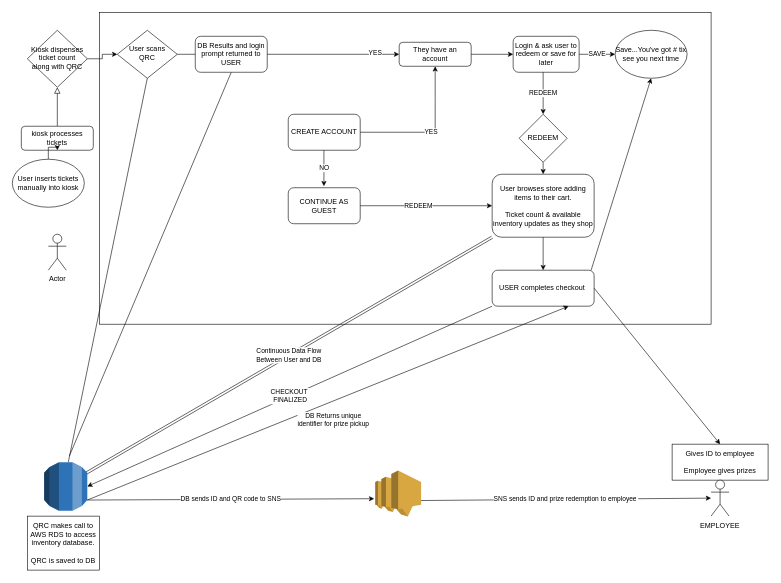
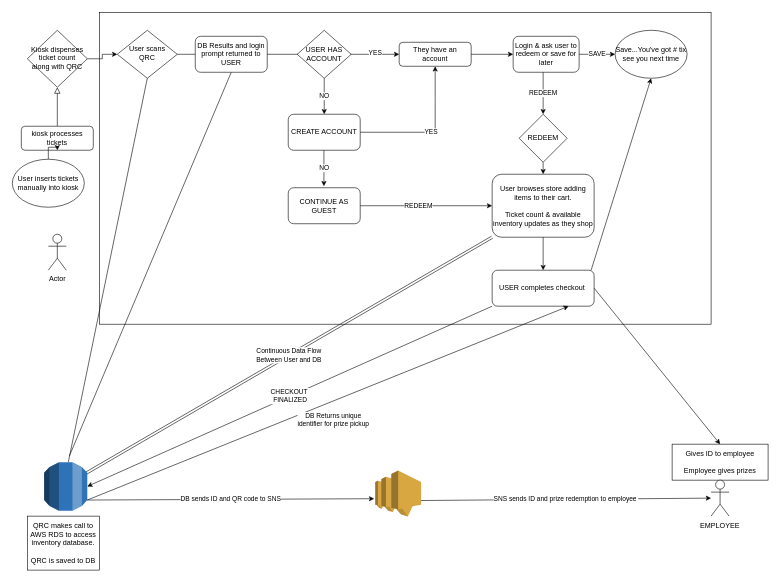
node "USER HAS ACCOUNT": added
edge "USER HAS ACCOUNT" -> "CREATE ACCOUNT": added, label "NO"
